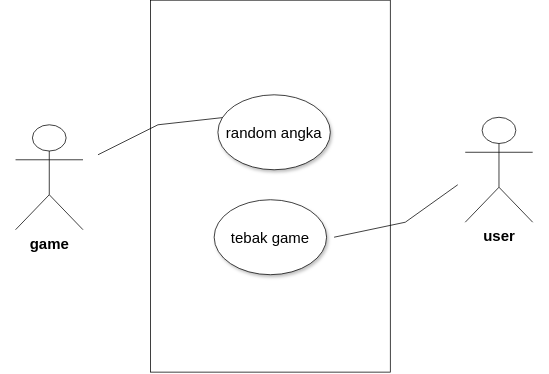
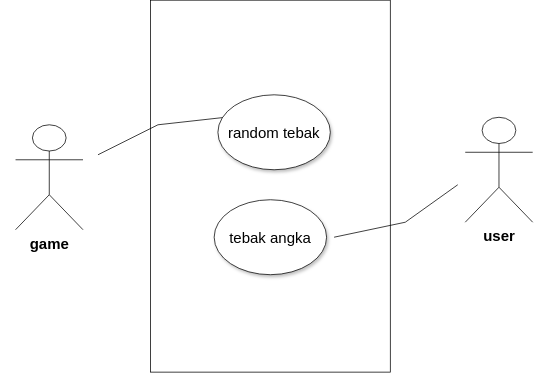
node "random angka": label "random angka" -> "random tebak"
node "tebak game": label "tebak game" -> "tebak angka"
